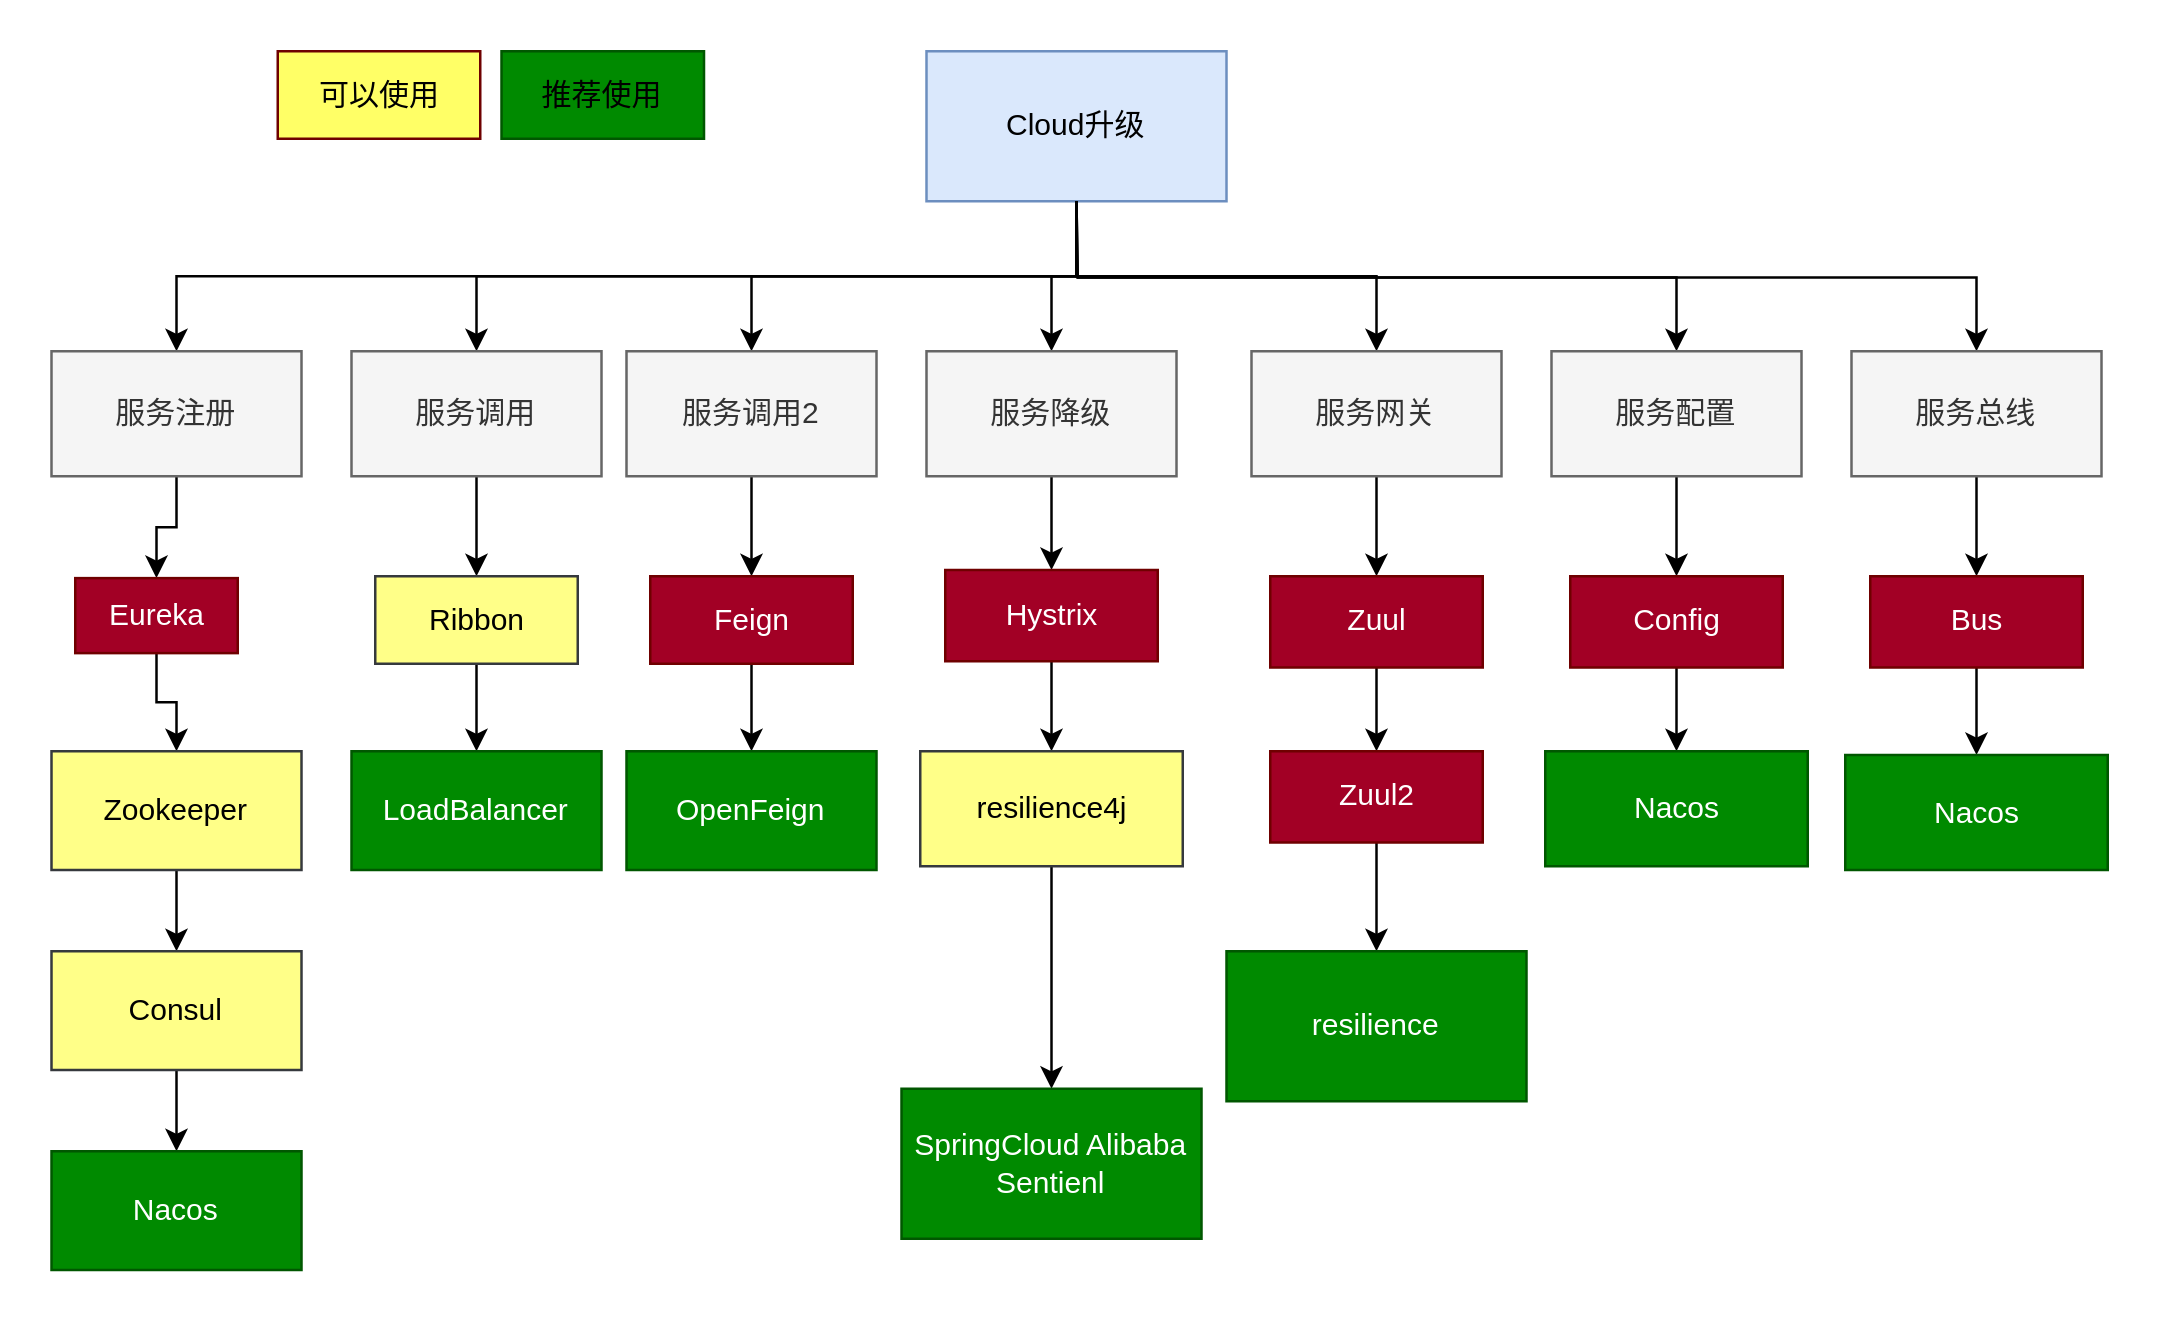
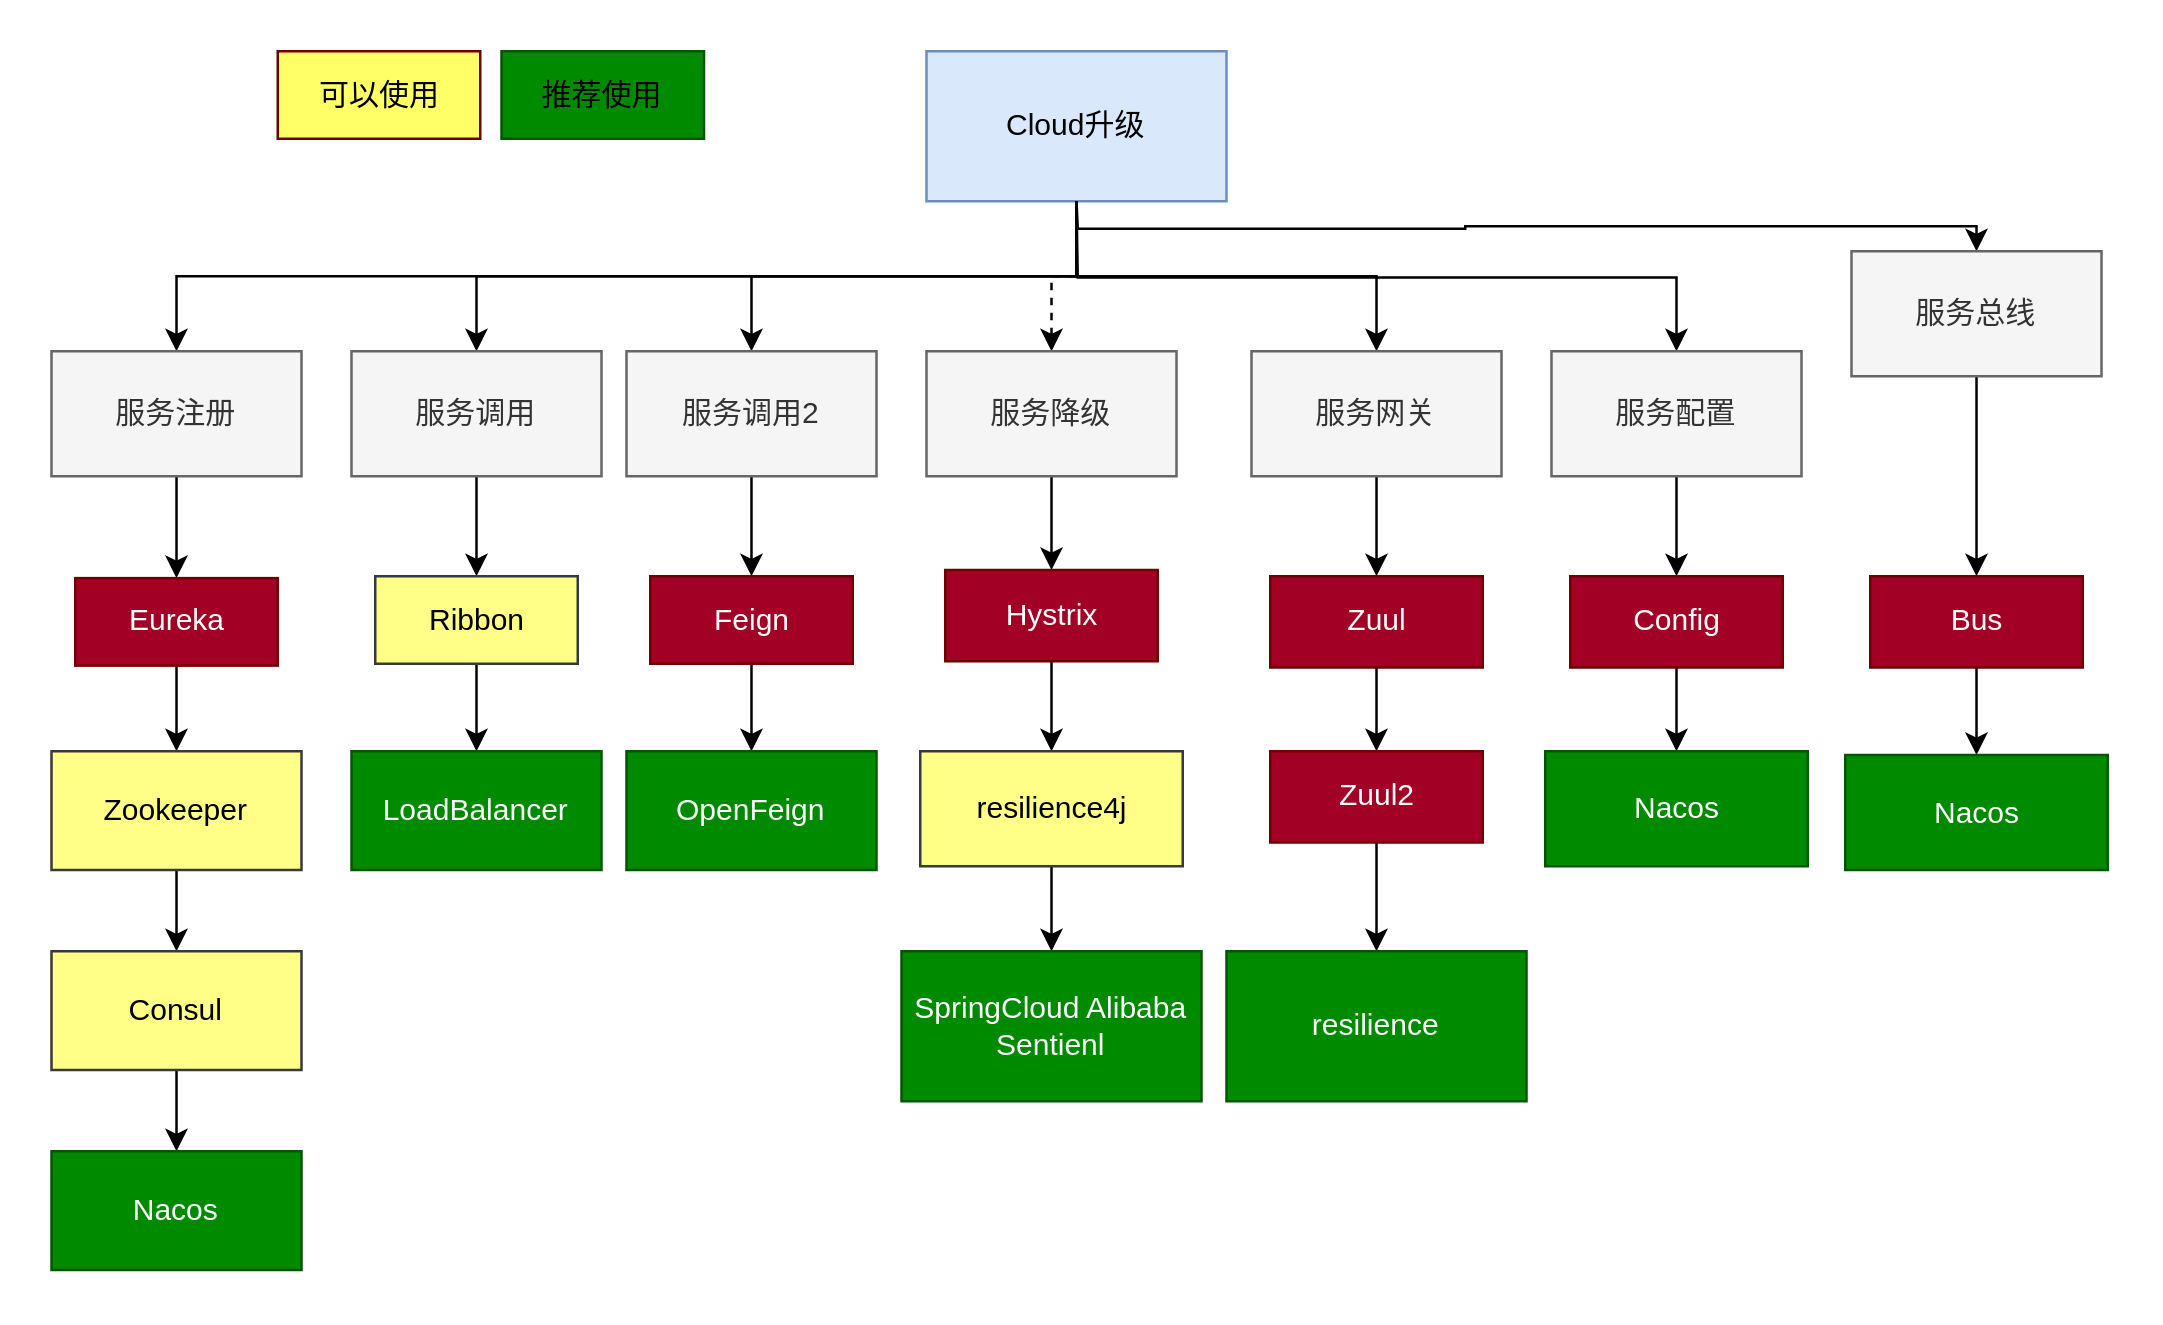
edge "Cloud升级" -> "服务降级": style solid -> dashed
node "服务总线": moved (1976, 414) -> (1976, 314)
node "Eureka": size 163x75 -> 203x88
node "SpringCloud Alibaba Sentienl": moved (1051, 1164) -> (1051, 1026)
